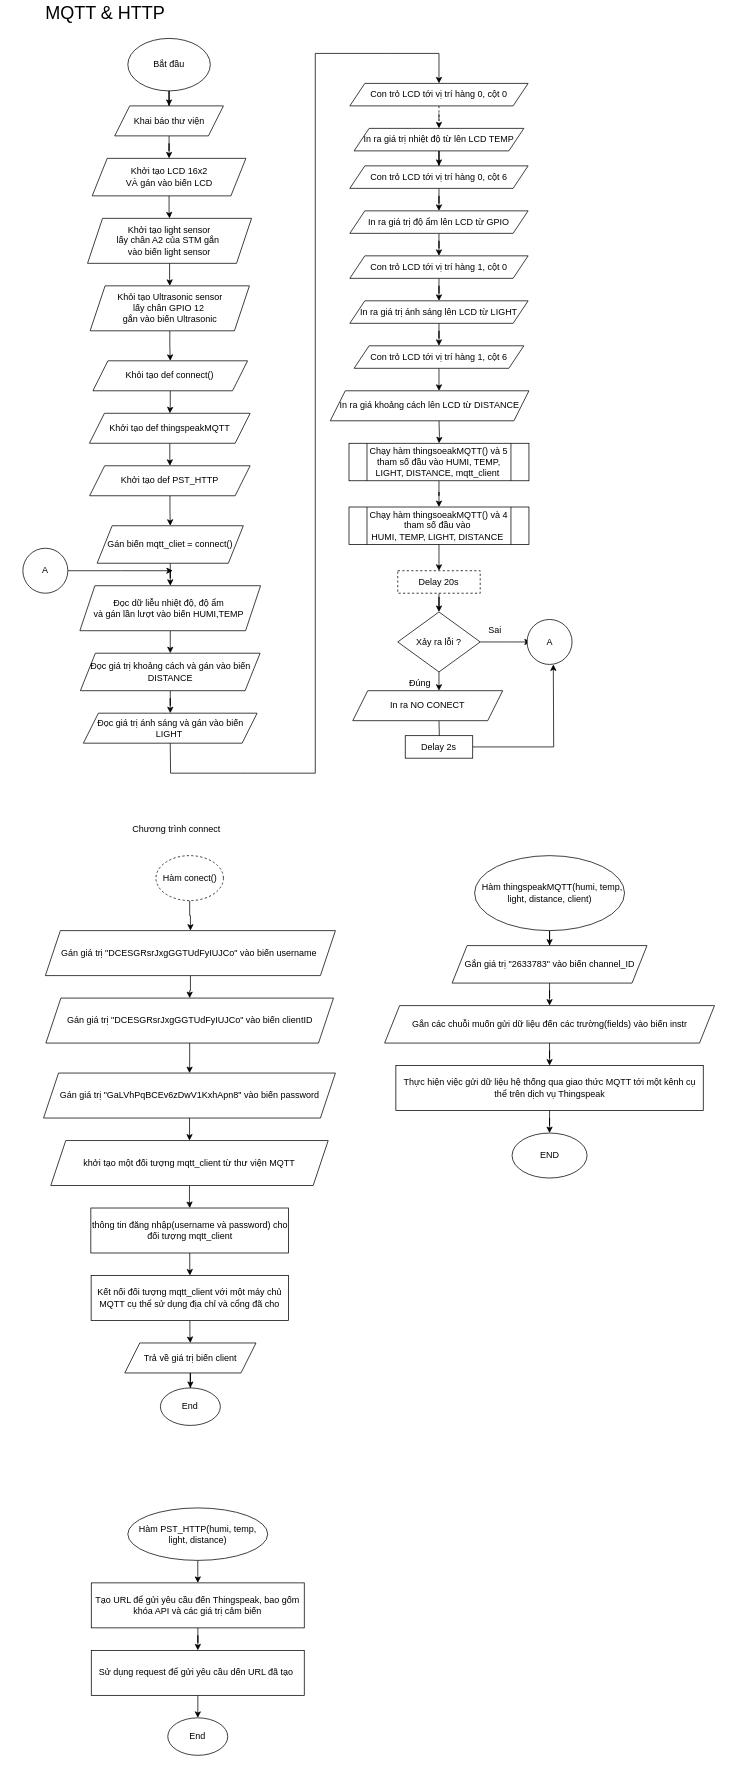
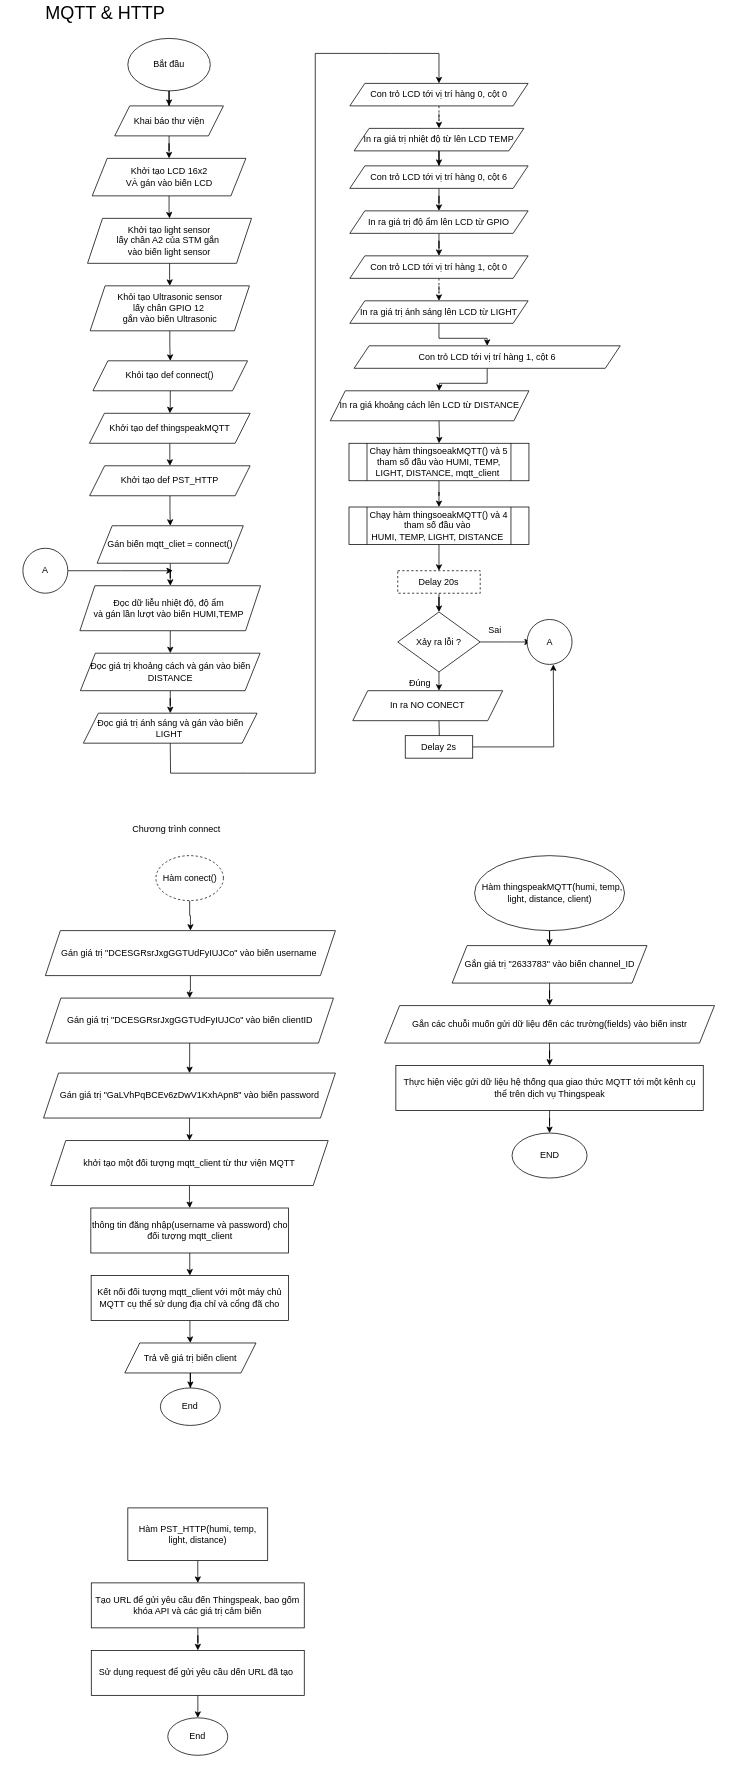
edge "Con trỏ LCD tới vị trí hàng 1, cột 0" -> "In ra giá trị ánh sáng lên LCD từ LIGHT": style solid -> dashed
node "Con trỏ LCD tới vị trí hàng 1, cột 6": size 170x23 -> 266x23
node "Hàm PST_HTTP(humi, temp, light, distance)": shape ellipse -> rectangle
